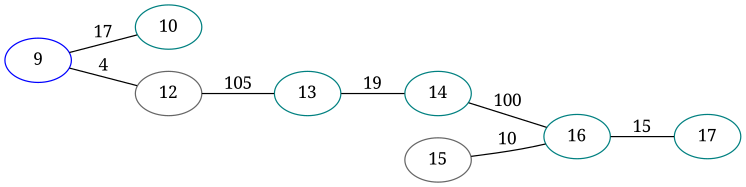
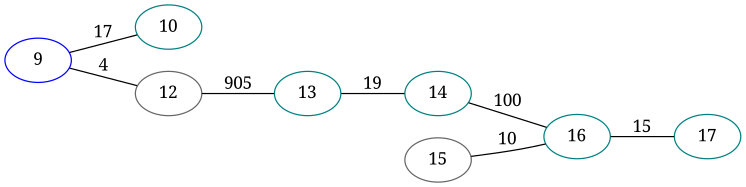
edge "12" -- "13": label "105" -> "905"
